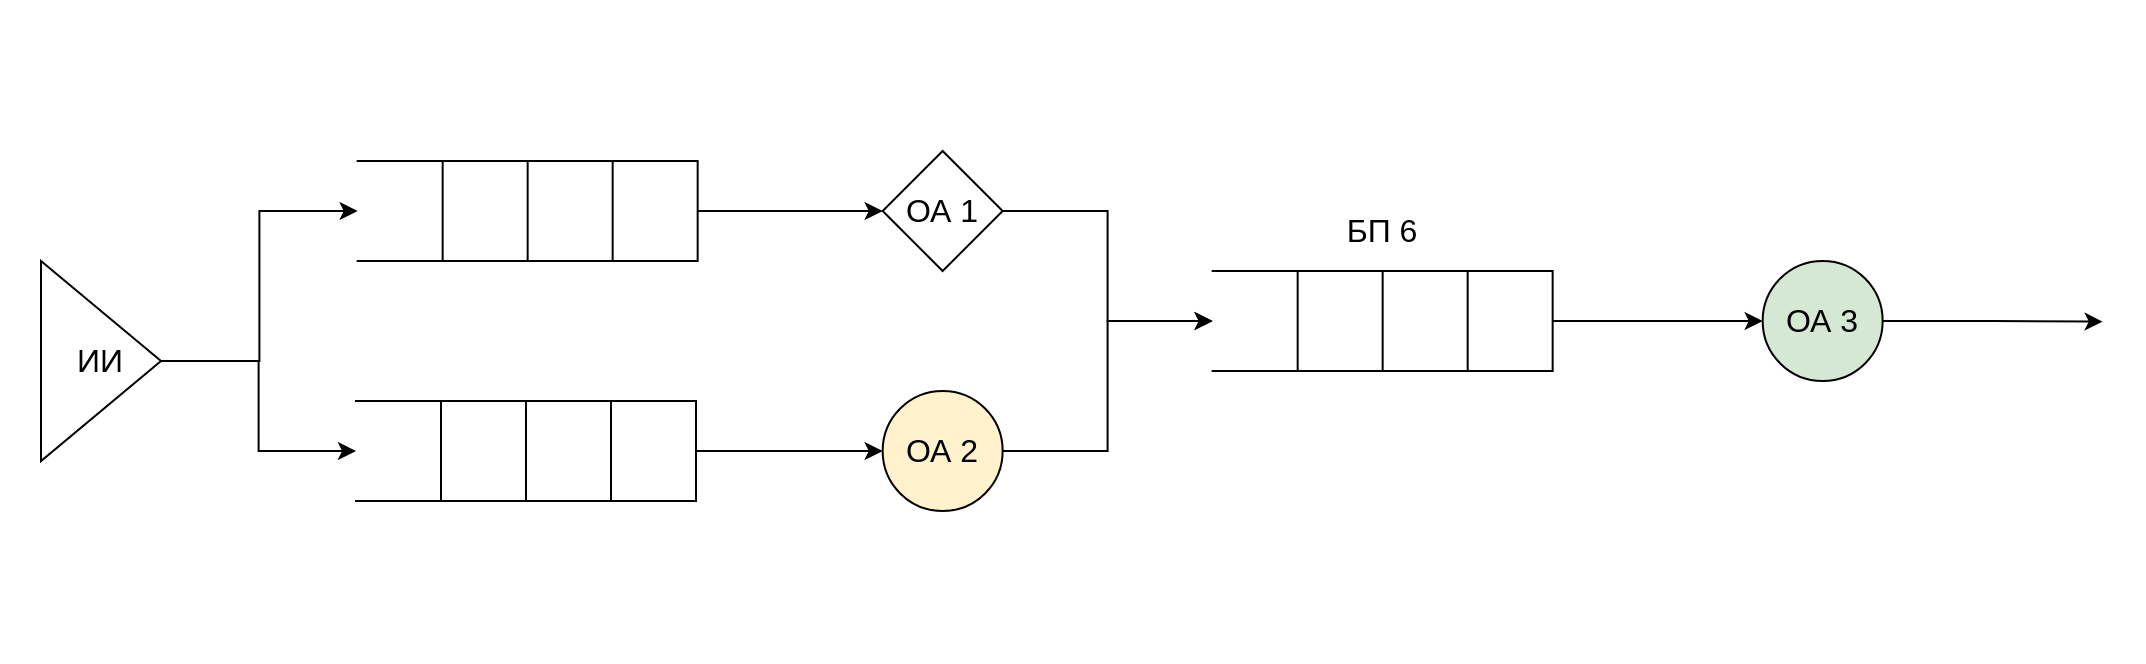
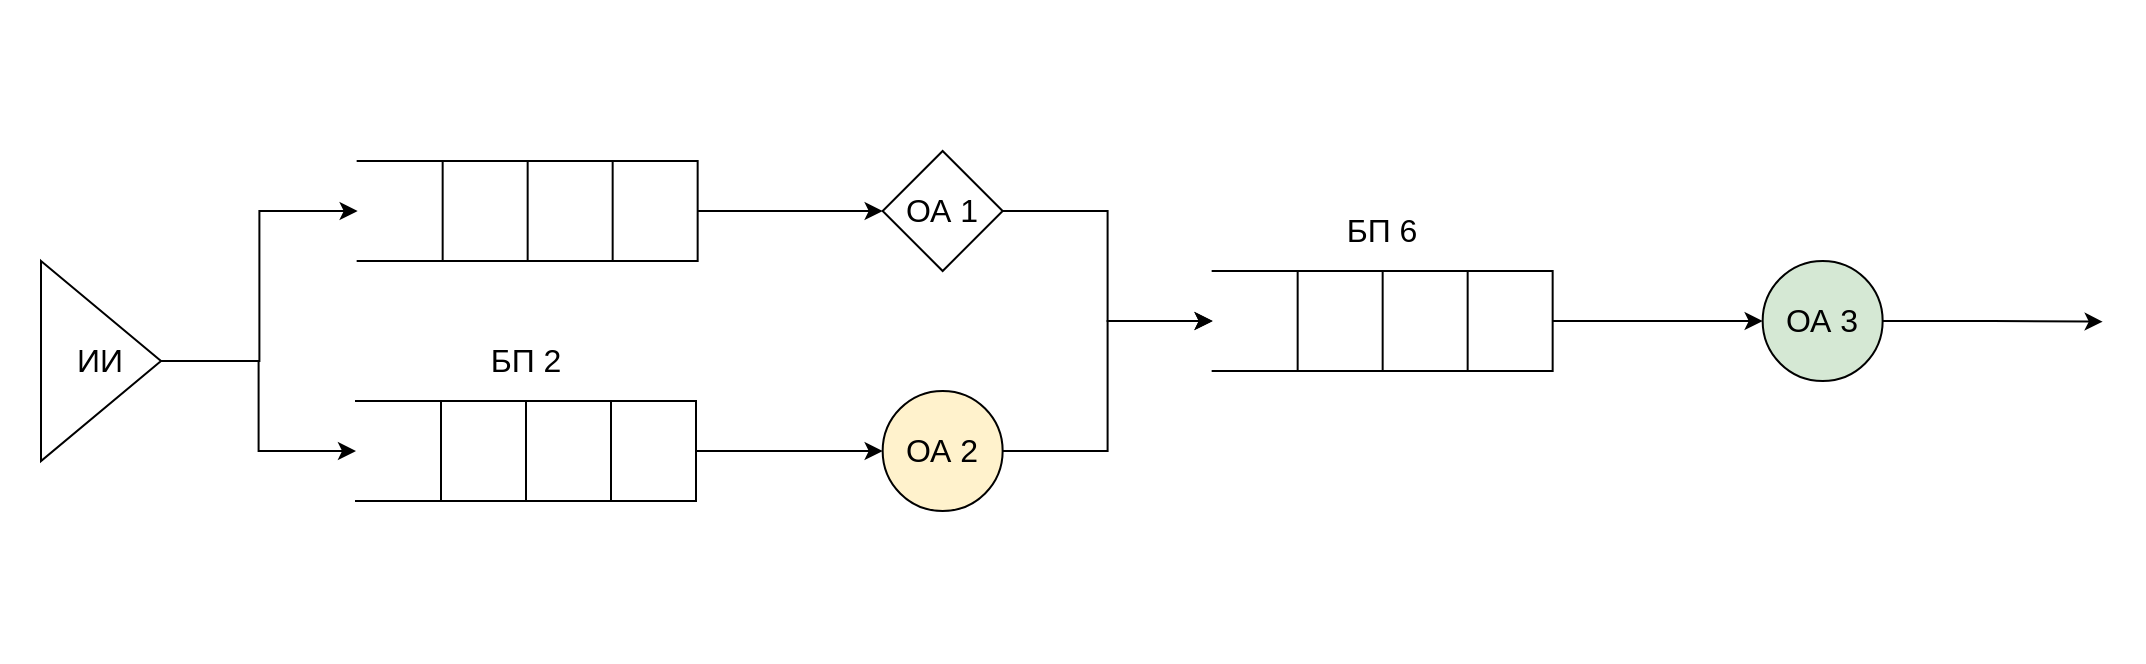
node "БП 2": added
